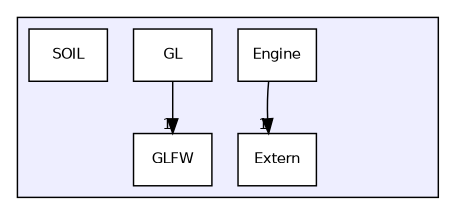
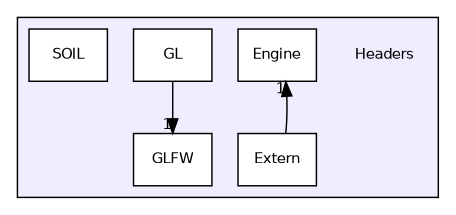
node "Headers": added
edge "Engine" -> "Extern": reversed
